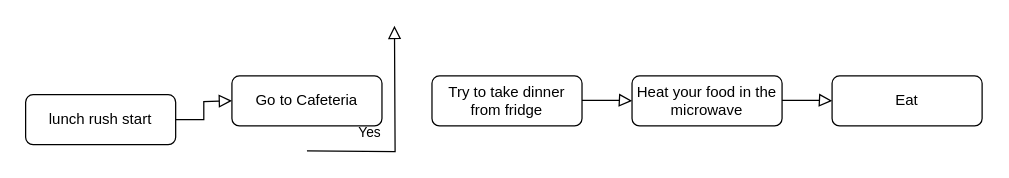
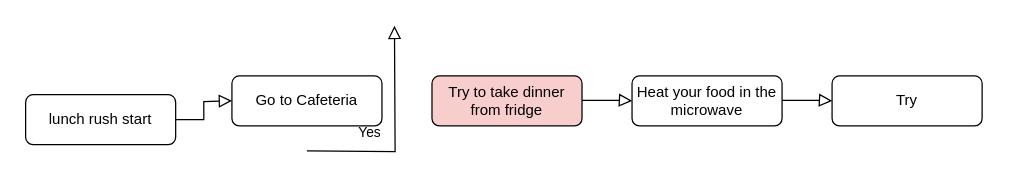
node "Try to take dinner from fridge": fillcolor #ffffff -> #f8cecc
node "Eat": label "Eat" -> "Try"
